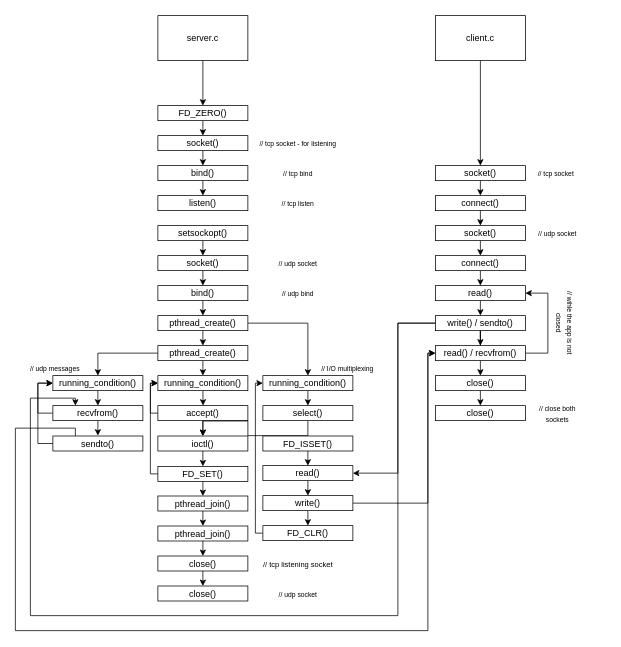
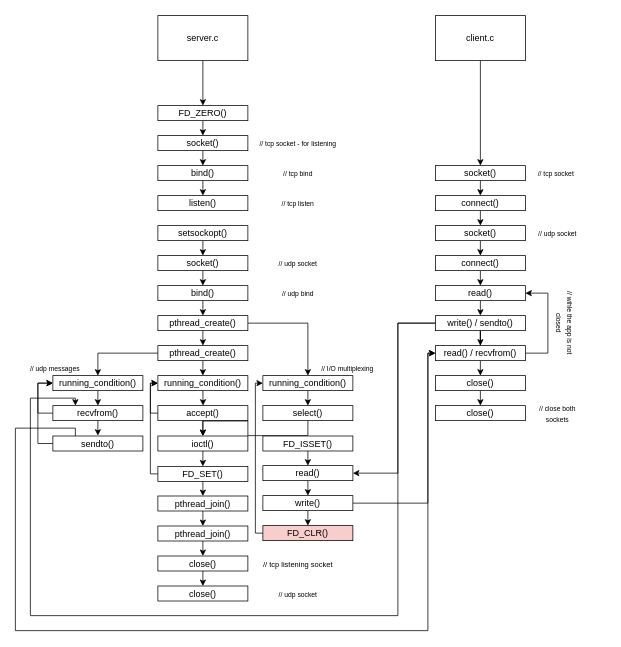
node "FD_CLR()": fillcolor #ffffff -> #f8cecc
